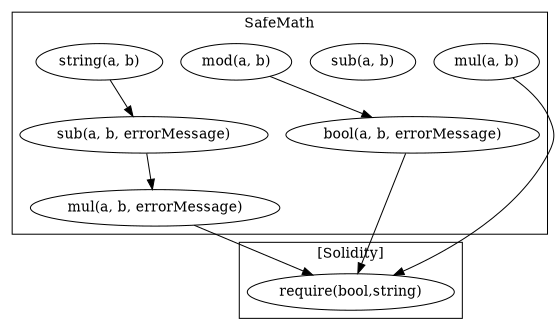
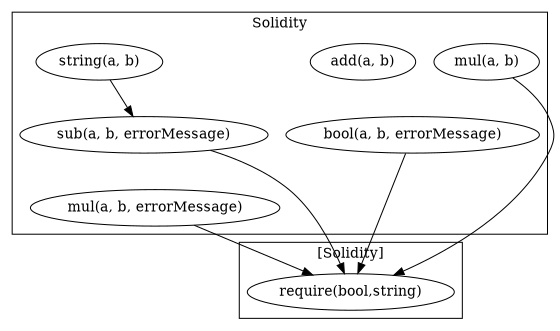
cluster "SafeMath": label "SafeMath" -> "Solidity"
node "mod(a, b)": removed
node "sub(a, b)": label "sub(a, b)" -> "add(a, b)"
edge "sub(a, b, errorMessage)" -> "mul(a, b, errorMessage)": now "sub(a, b, errorMessage)" -> "require(bool,string)"
